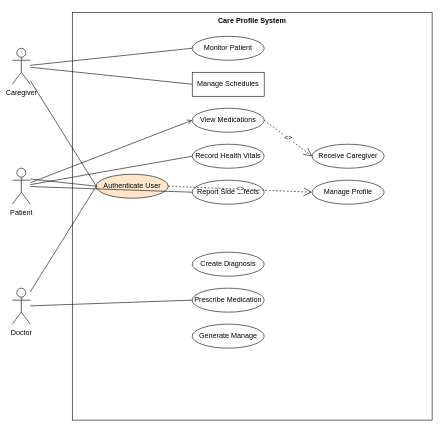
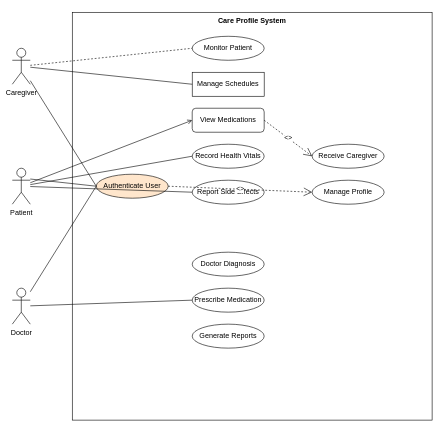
edge "Monitor Patient" -- "Caregiver": style solid -> dashed
node "View Medications": shape ellipse -> rounded rectangle
node "Create Diagnosis": label "Create Diagnosis" -> "Doctor Diagnosis"
node "Generate Manage": label "Generate Manage" -> "Generate Reports"
